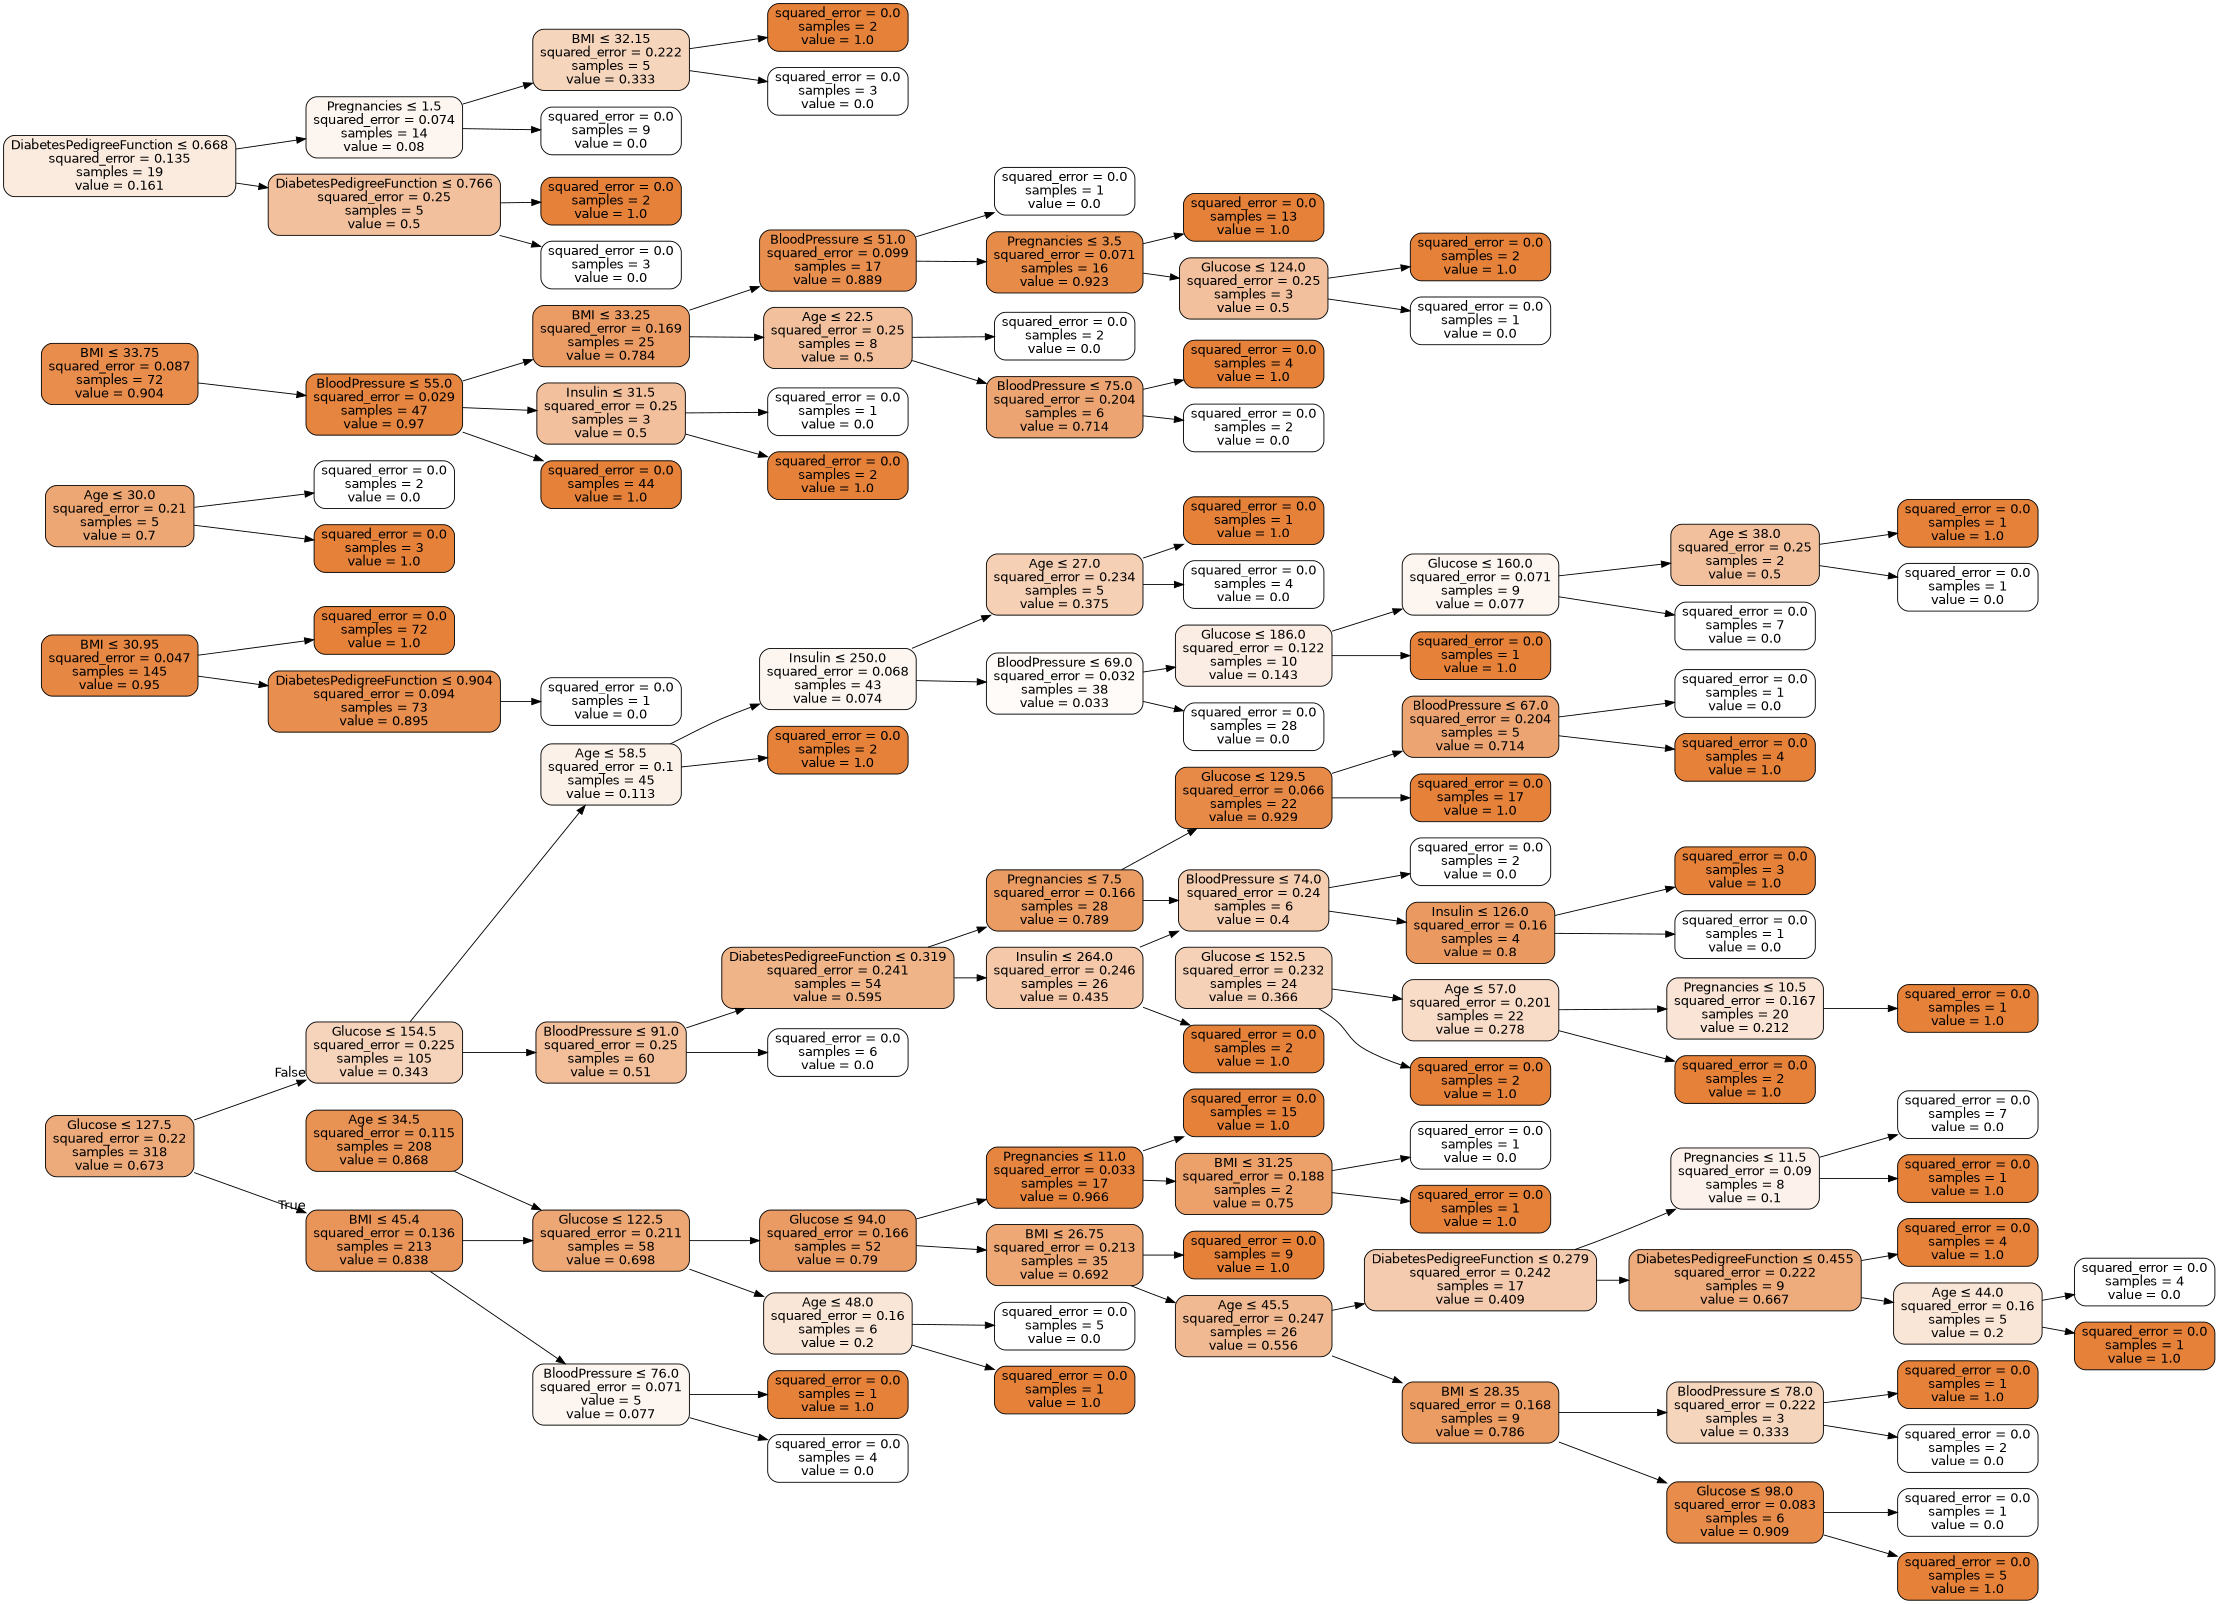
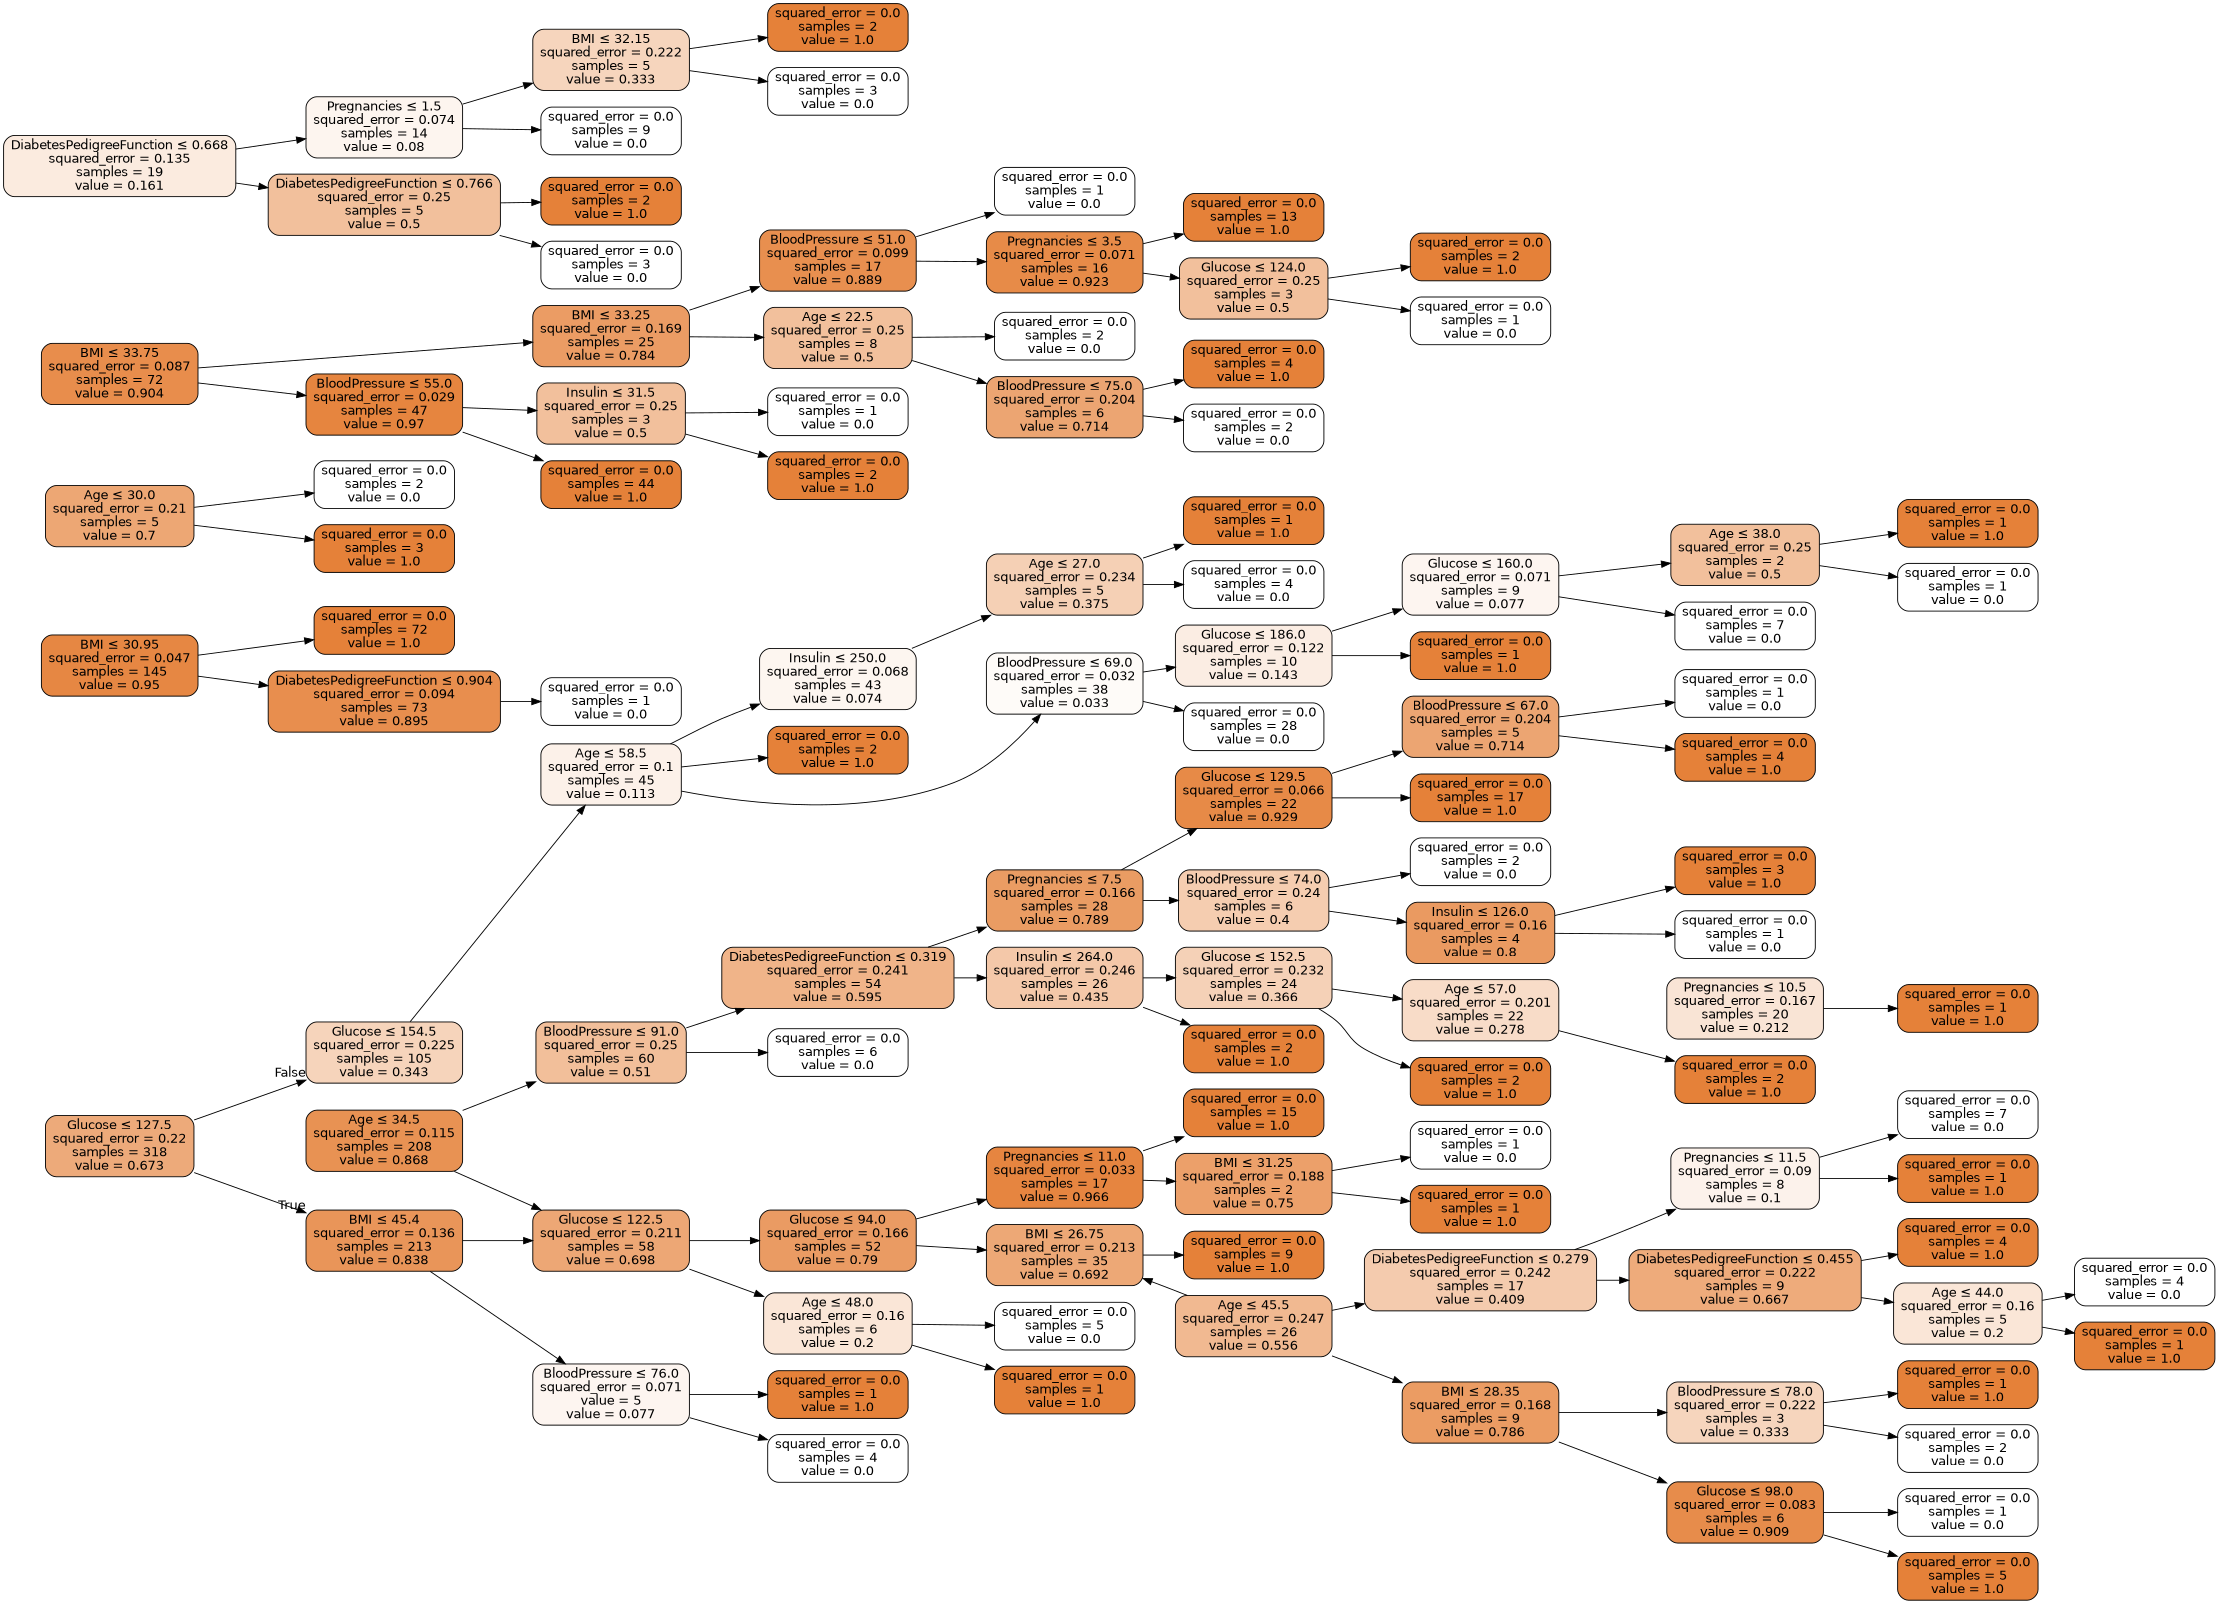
edge "BloodPressure ≤ 55.0" -> "BMI ≤ 33.25": now "BMI ≤ 33.75" -> "BMI ≤ 33.25"
edge "Insulin ≤ 250.0" -> "BloodPressure ≤ 69.0": now "Age ≤ 58.5" -> "BloodPressure ≤ 69.0"
edge "Insulin ≤ 264.0" -> "BloodPressure ≤ 74.0": now "Insulin ≤ 264.0" -> "Glucose ≤ 152.5"
edge "Age ≤ 57.0" -> "Pregnancies ≤ 10.5": removed
edge "Glucose ≤ 154.5" -> "BloodPressure ≤ 91.0": now "Age ≤ 34.5" -> "BloodPressure ≤ 91.0"
edge "BMI ≤ 26.75" -> "Age ≤ 45.5": reversed
